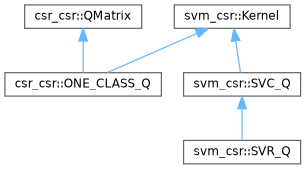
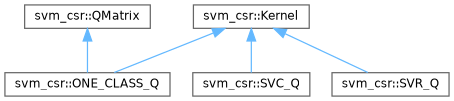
node "csr_csr::QMatrix": label "csr_csr::QMatrix" -> "svm_csr::QMatrix"
node "csr_csr::ONE_CLASS_Q": label "csr_csr::ONE_CLASS_Q" -> "svm_csr::ONE_CLASS_Q"
edge "svm_csr::SVR_Q" -> "svm_csr::SVC_Q": now "svm_csr::SVR_Q" -> "svm_csr::Kernel"
